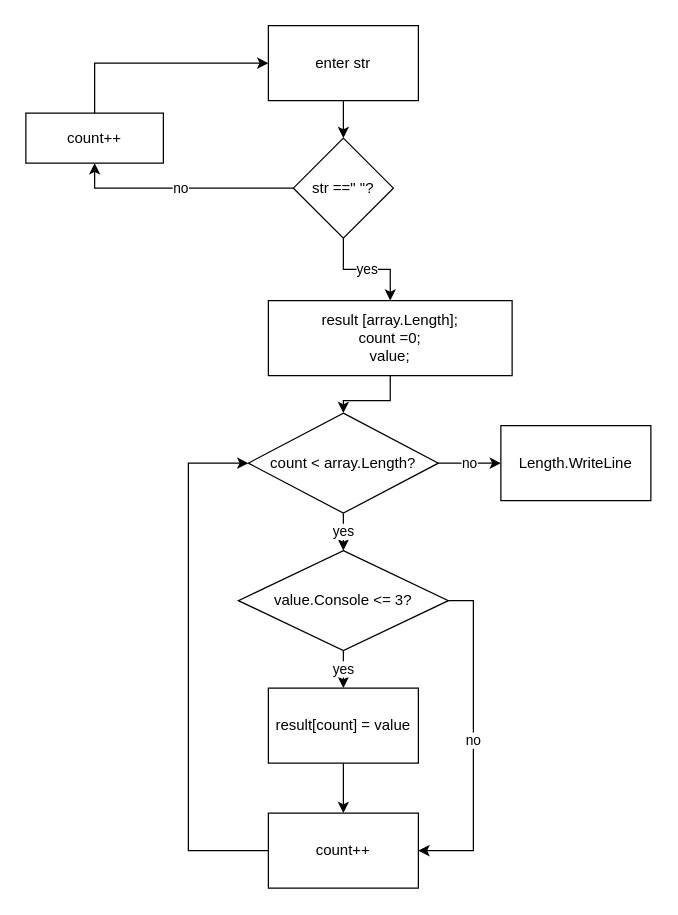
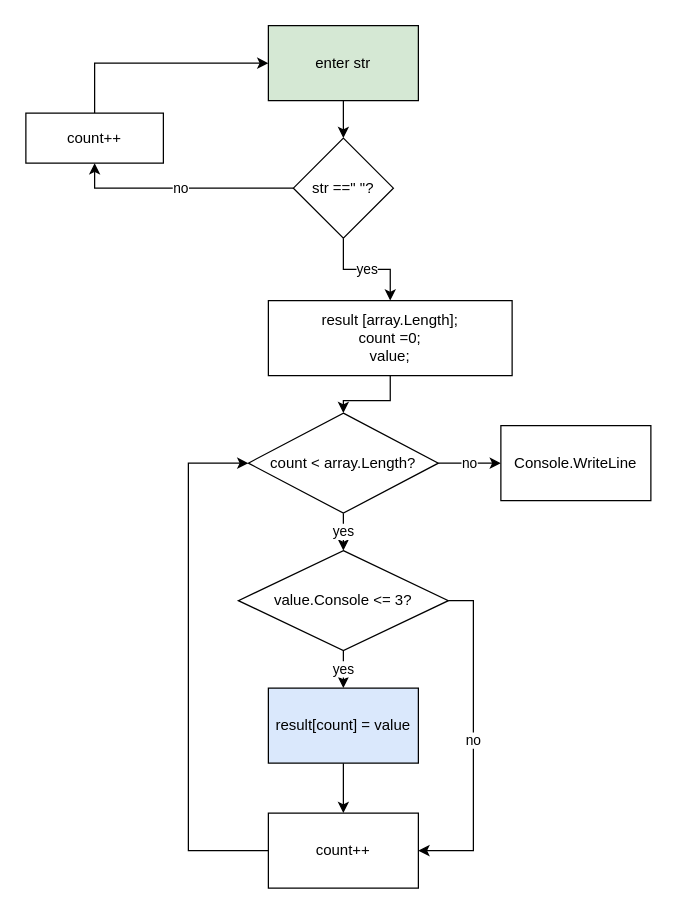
node "enter str": fillcolor #ffffff -> #d5e8d4
node "Length.WriteLine": label "Length.WriteLine" -> "Console.WriteLine"
node "result[count] = value": fillcolor #ffffff -> #dae8fc
